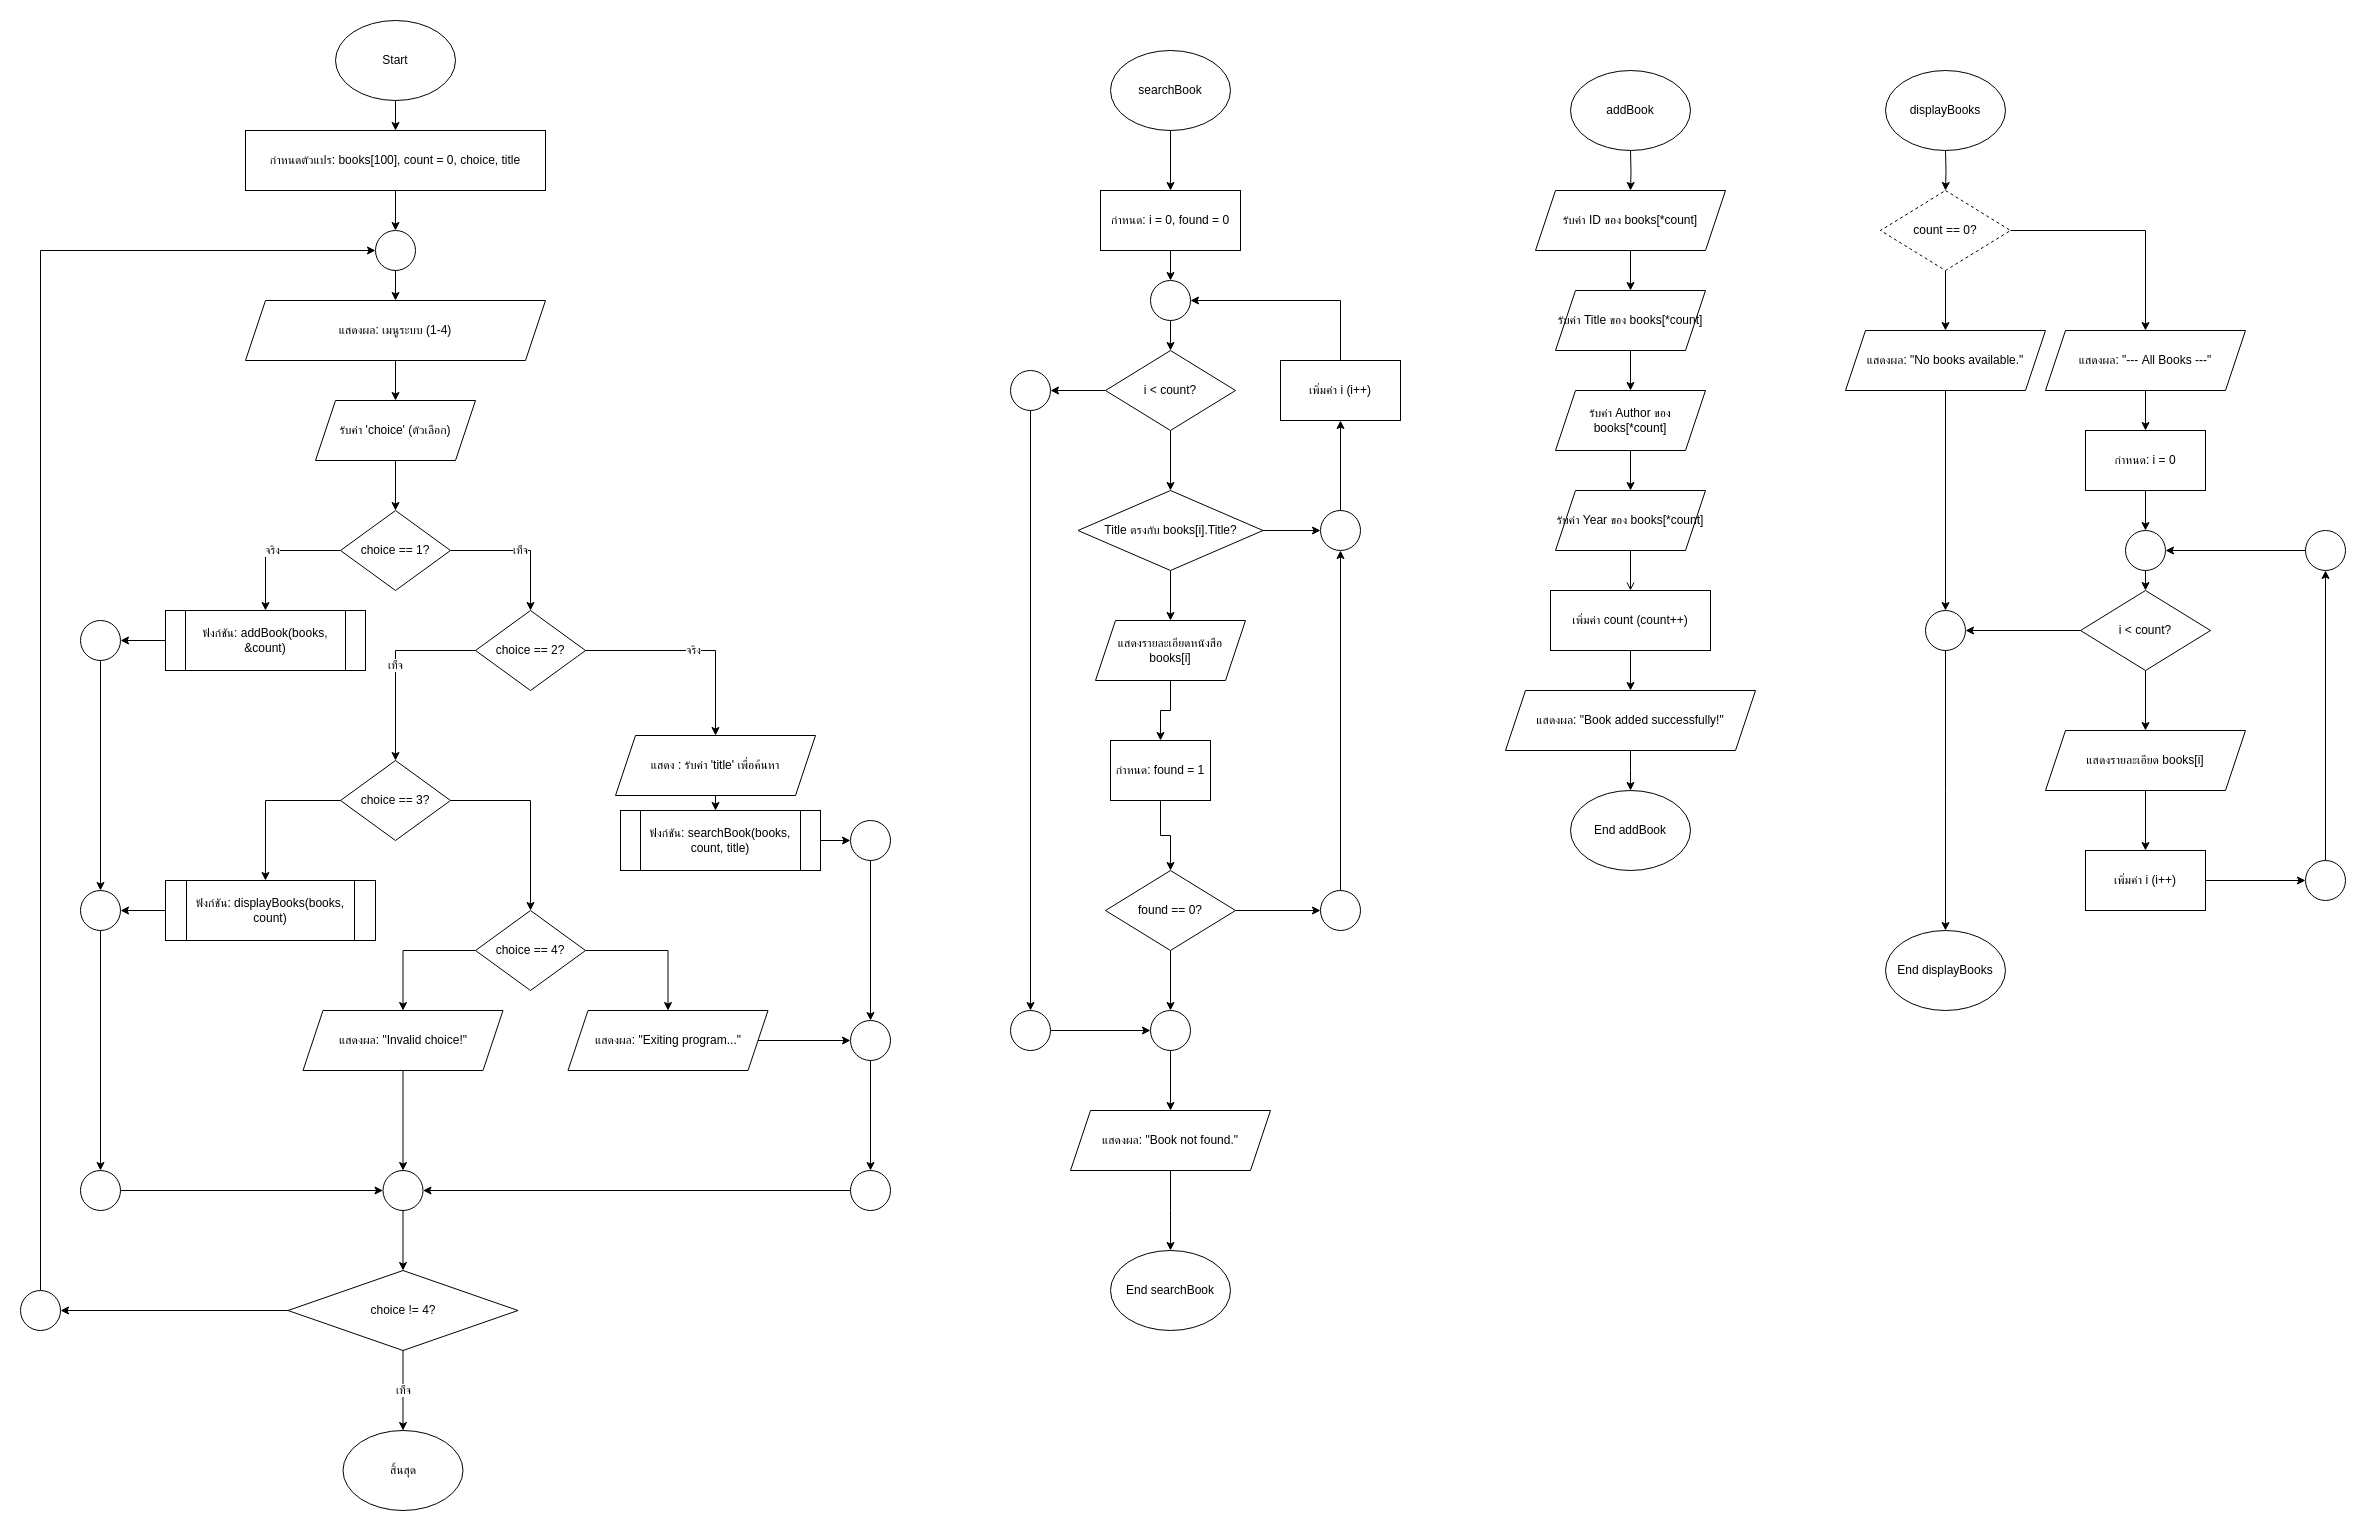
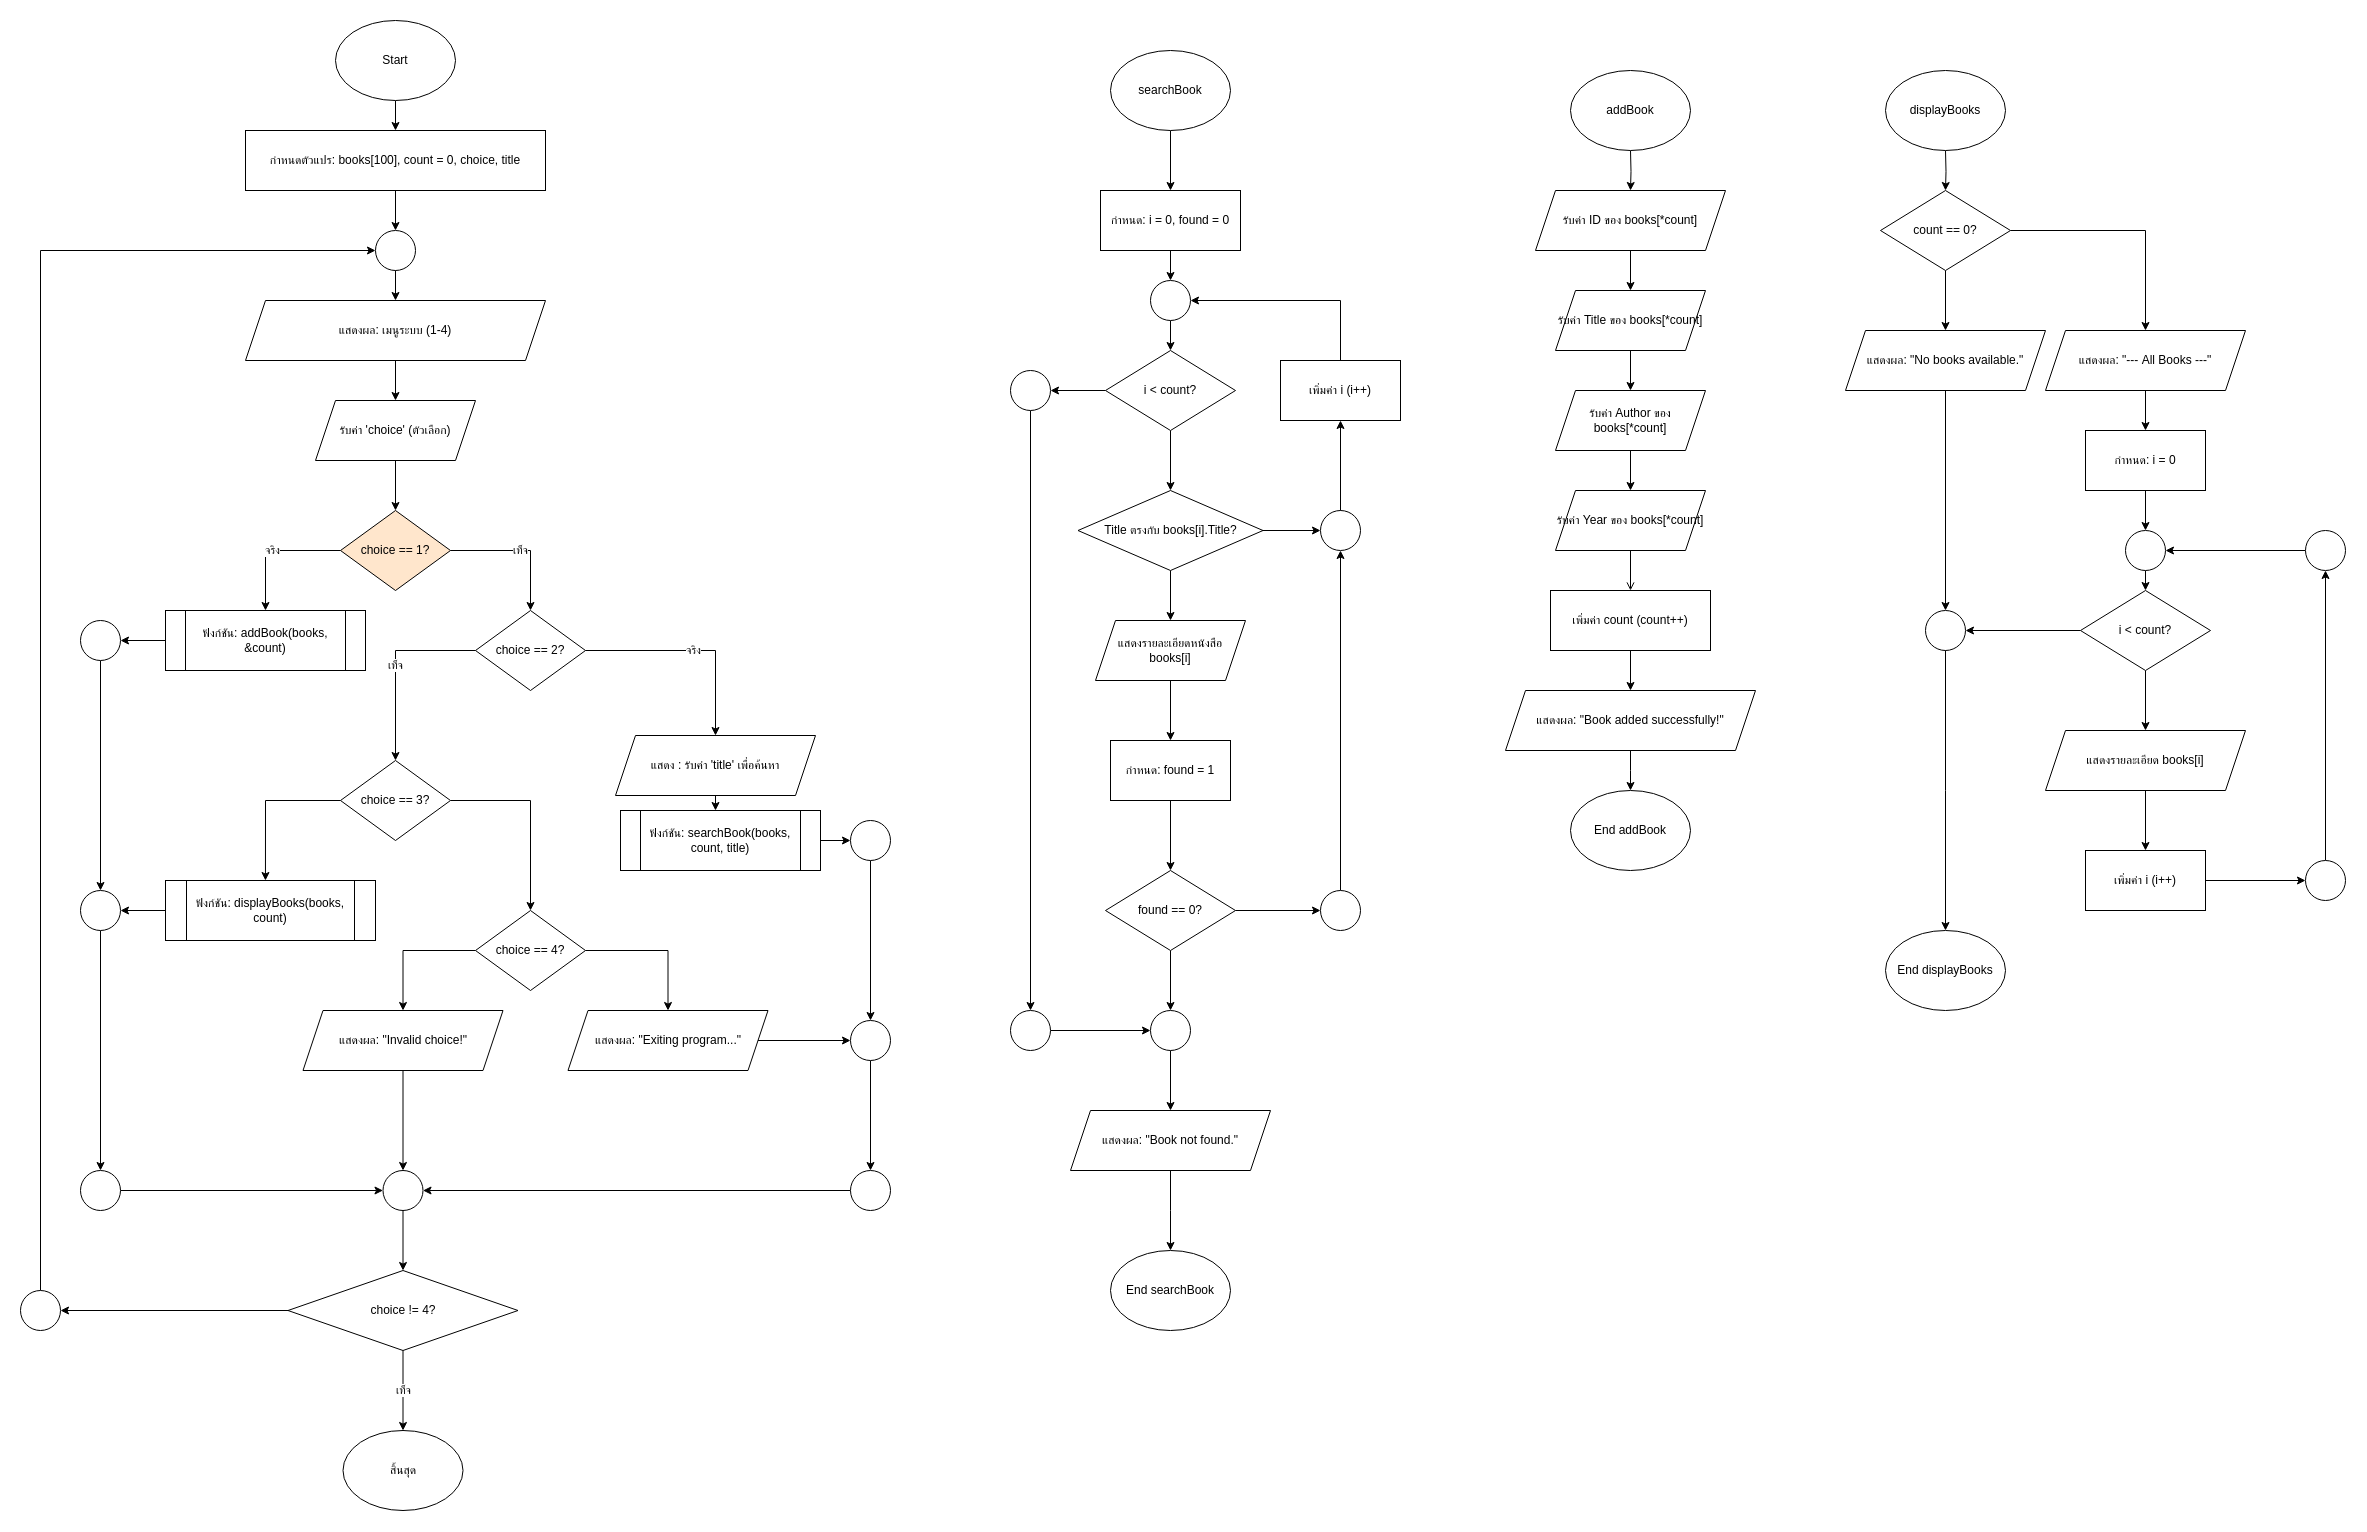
node "count == 0?": style dashed -> solid
node "choice == 1?": fillcolor #ffffff -> #ffe6cc
node "กำหนด: found = 1": size 100x60 -> 120x60
